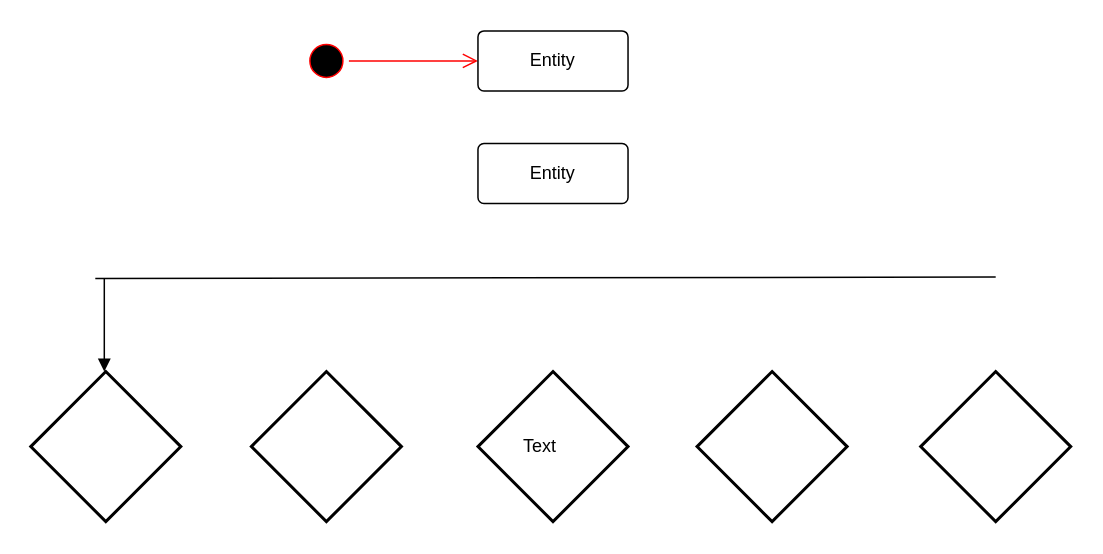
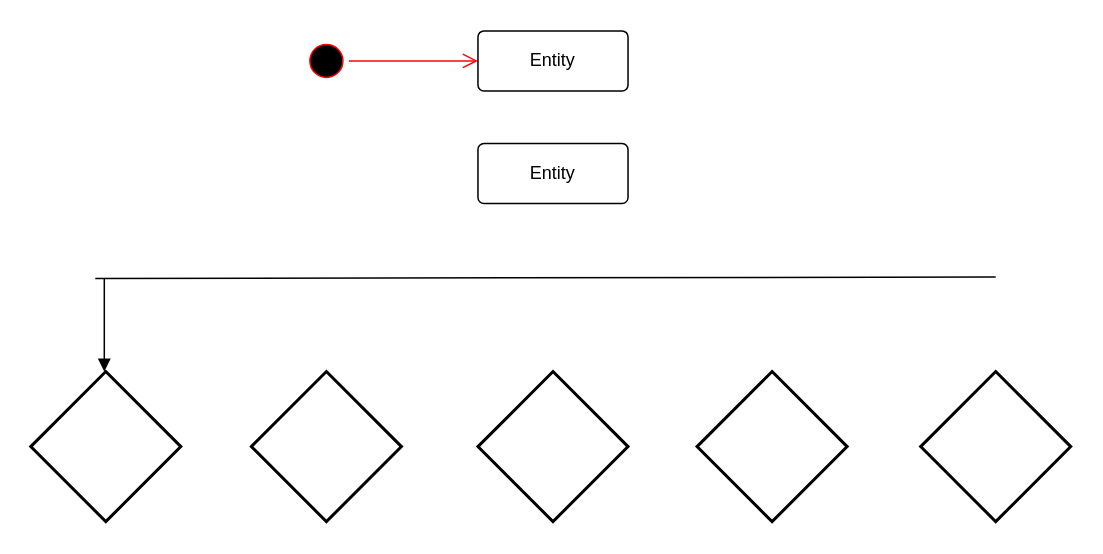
node "Text": removed
